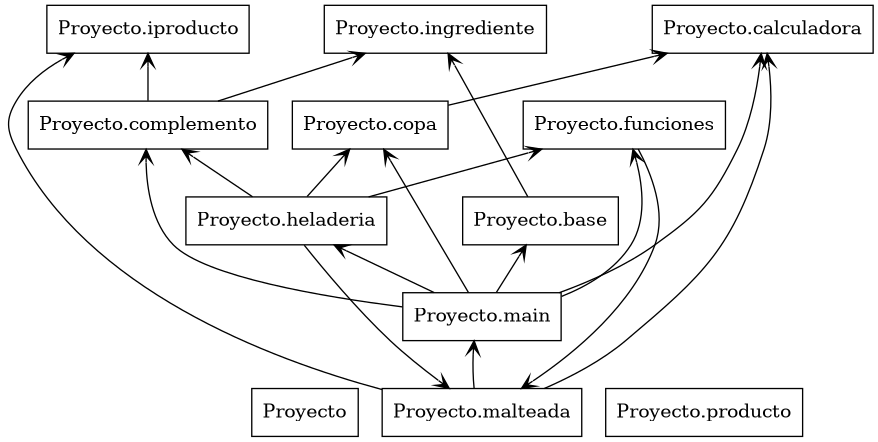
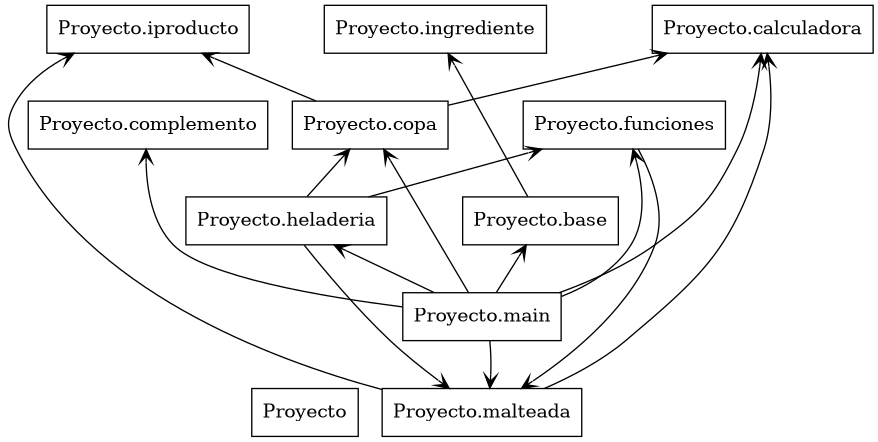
edge "Proyecto.complemento" -> "Proyecto.ingrediente": removed
edge "Proyecto.complemento" -> "Proyecto.iproducto": now "Proyecto.copa" -> "Proyecto.iproducto"
edge "Proyecto.heladeria" -> "Proyecto.complemento": removed
edge "Proyecto.malteada" -> "Proyecto.main": reversed
node "Proyecto.producto": removed
